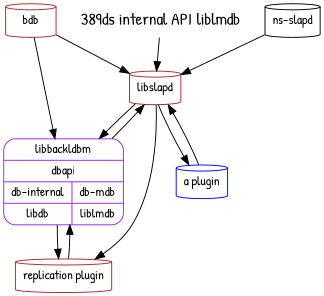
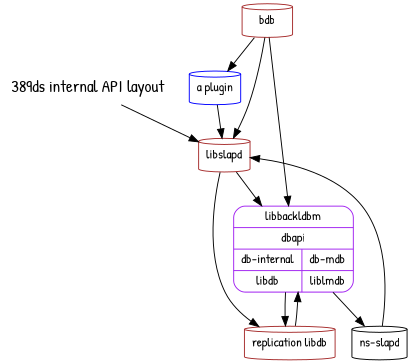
node "389ds internal API liblmdb": label "389ds internal API liblmdb" -> "389ds internal API layout"
edge "libbackldbm" -> "libslapd": now "libbackldbm" -> "ns-slapd"
edge "libslapd" -> "a plugin": now "bdb" -> "a plugin"
node "replication plugin": label "replication plugin" -> "replication libdb"
